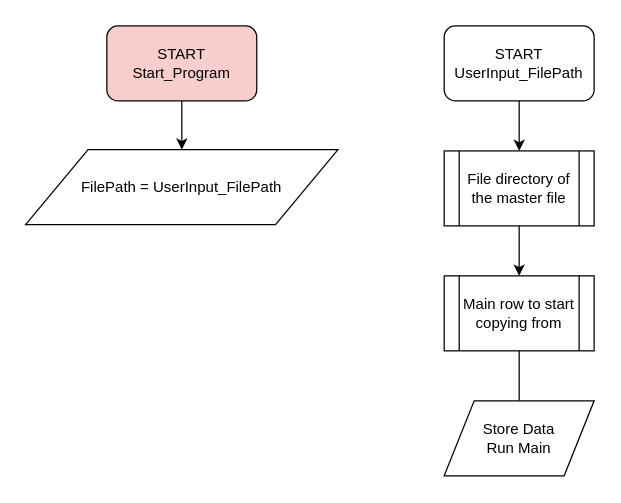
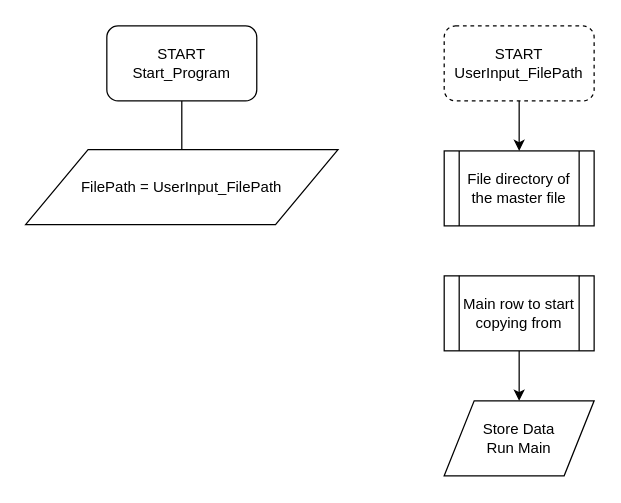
node "START Start_Program": fillcolor #f8cecc -> #ffffff
node "START UserInput_FilePath": style solid -> dashed
edge "START Start_Program" -> "FilePath = UserInput_FilePath": arrowhead classic -> none
edge "File directory of the master file" -> "Main row to start copying from": removed
edge "Main row to start copying from" -- "Store Data Run Main": arrowhead none -> classic
